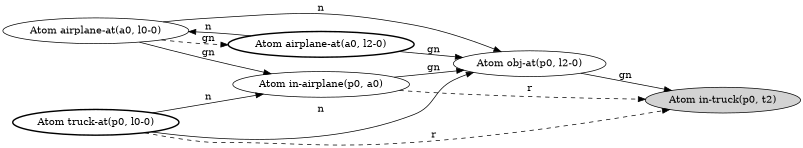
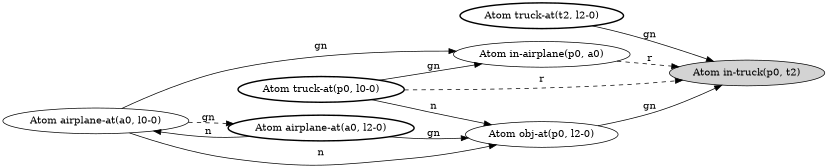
node "Atom truck-at(t2, l2-0)": added
edge "Atom in-airplane(p0, a0)" -> "Atom obj-at(p0, l2-0)": removed, label "gn"
edge "Atom truck-at(p0, l0-0)" -> "Atom in-airplane(p0, a0)": label "n" -> "gn"
